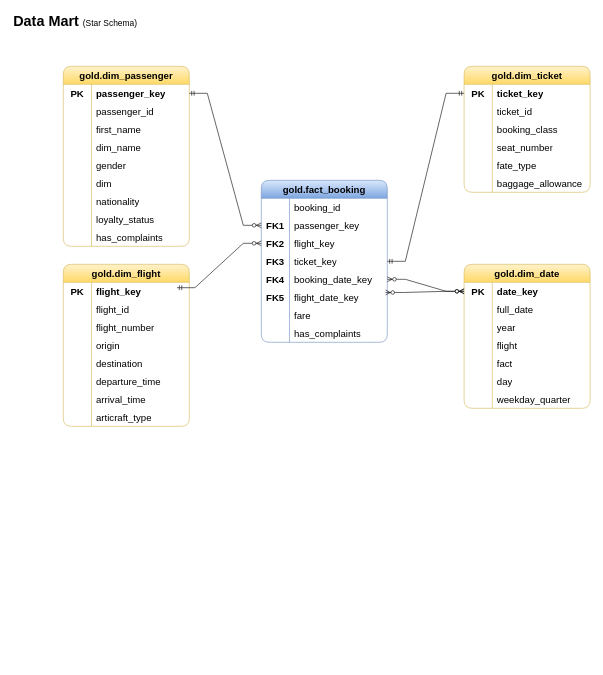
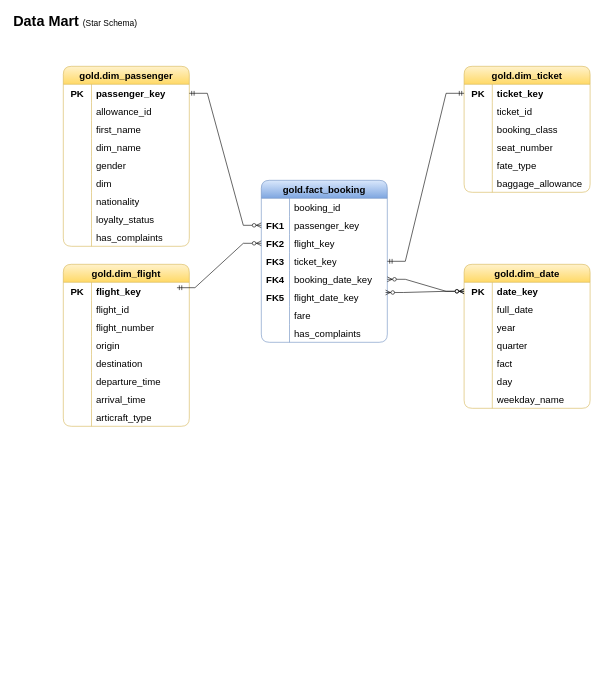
node "passenger_id": label "passenger_id" -> "allowance_id"
node "flight": label "flight" -> "quarter"
node "weekday_quarter": label "weekday_quarter" -> "weekday_name"
